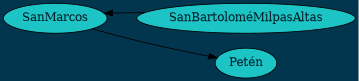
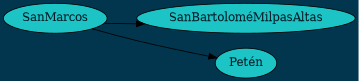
edge "SanBartoloméMilpasAltas" -> "SanMarcos": reversed
